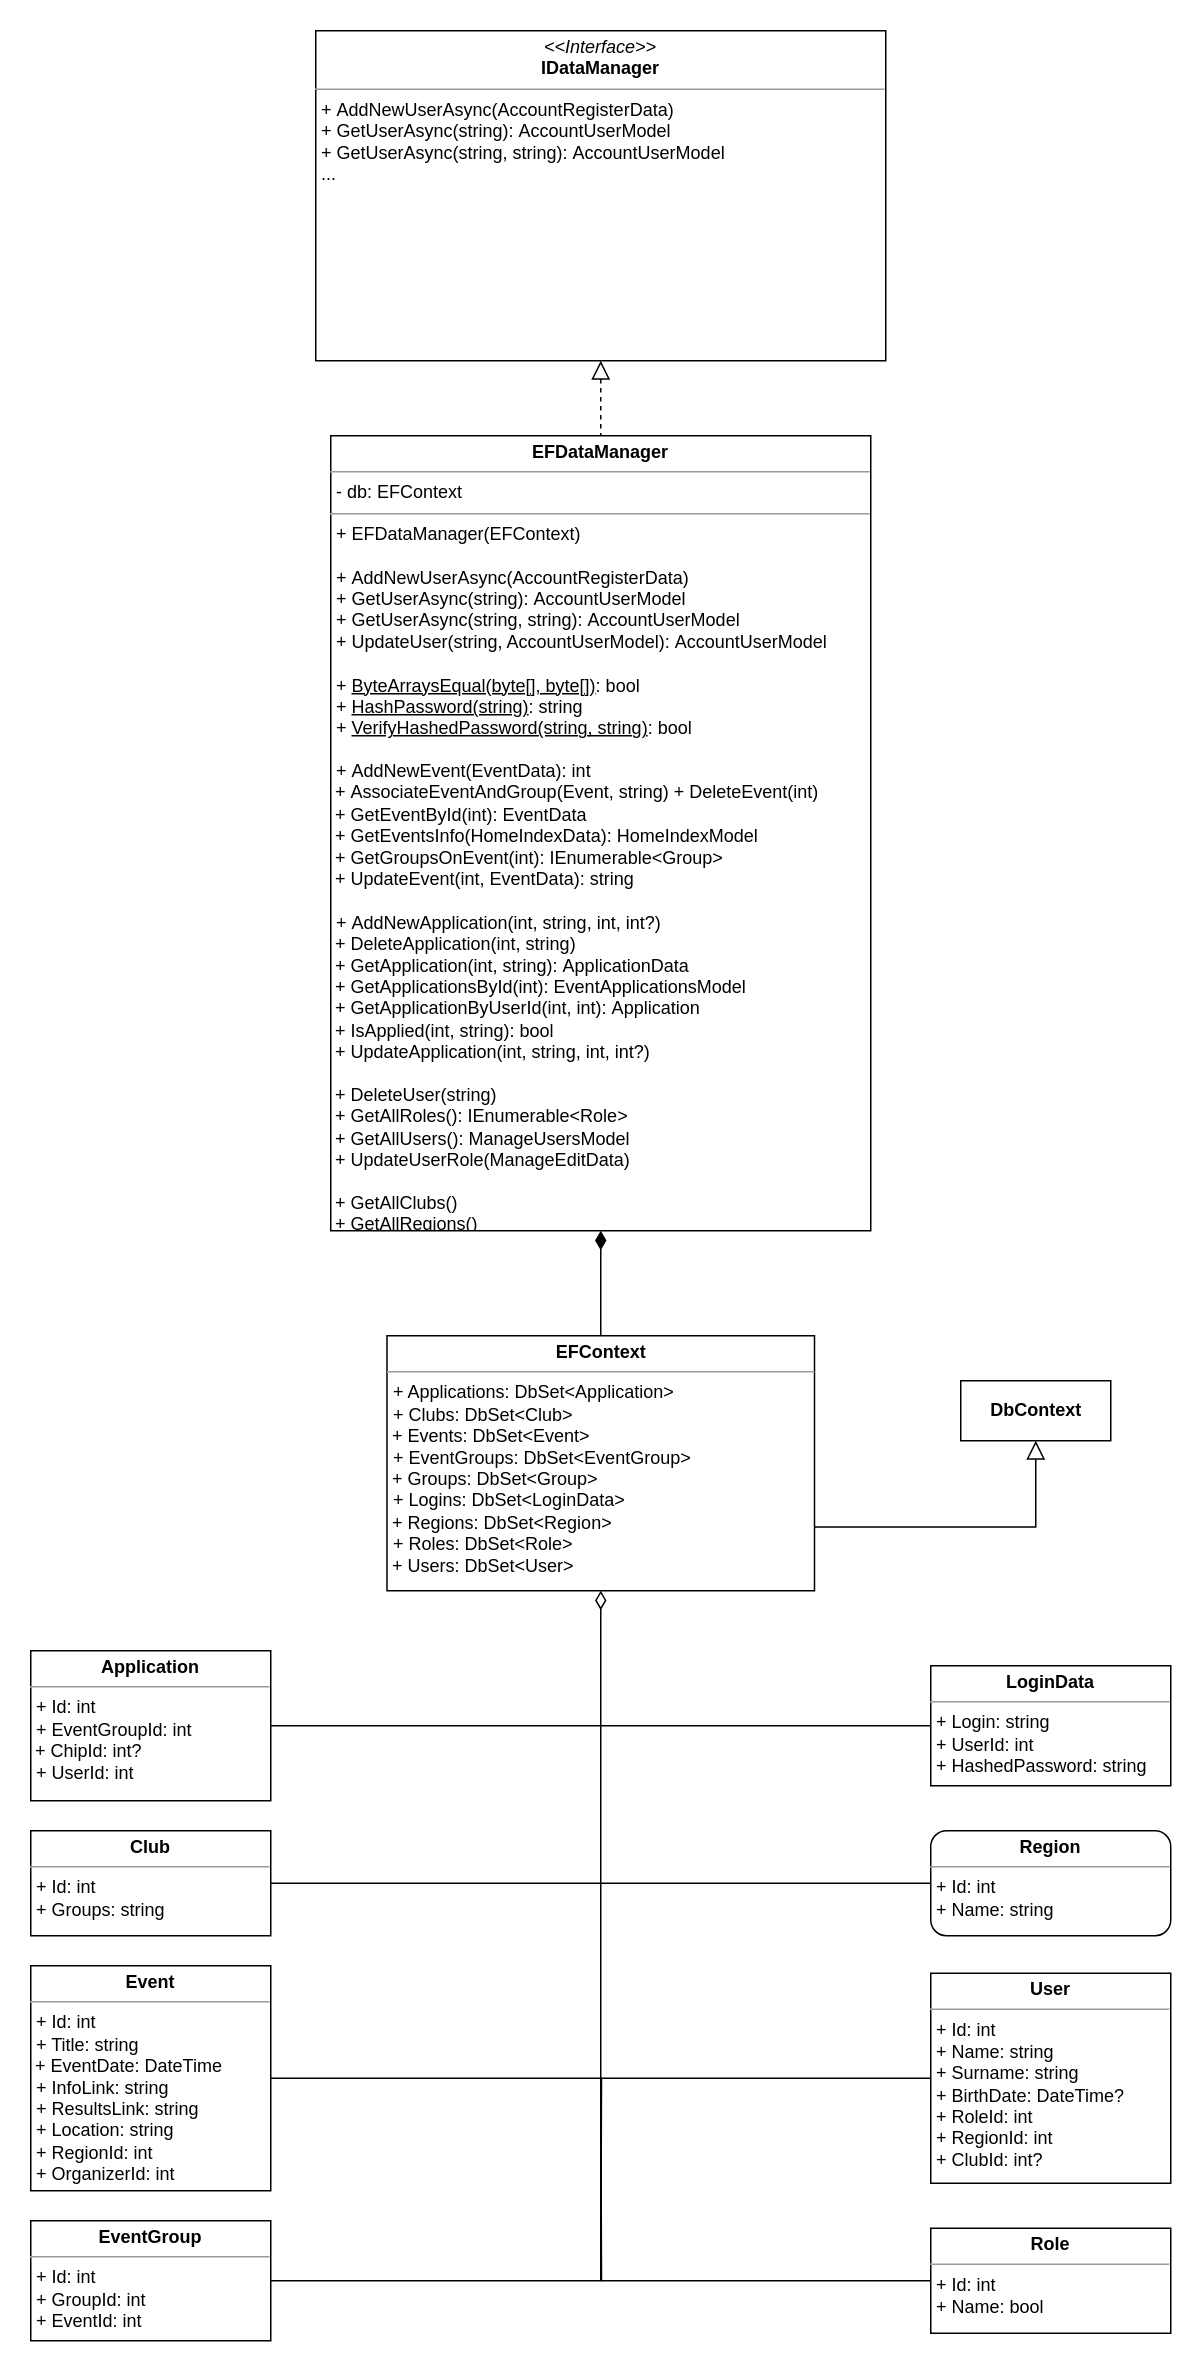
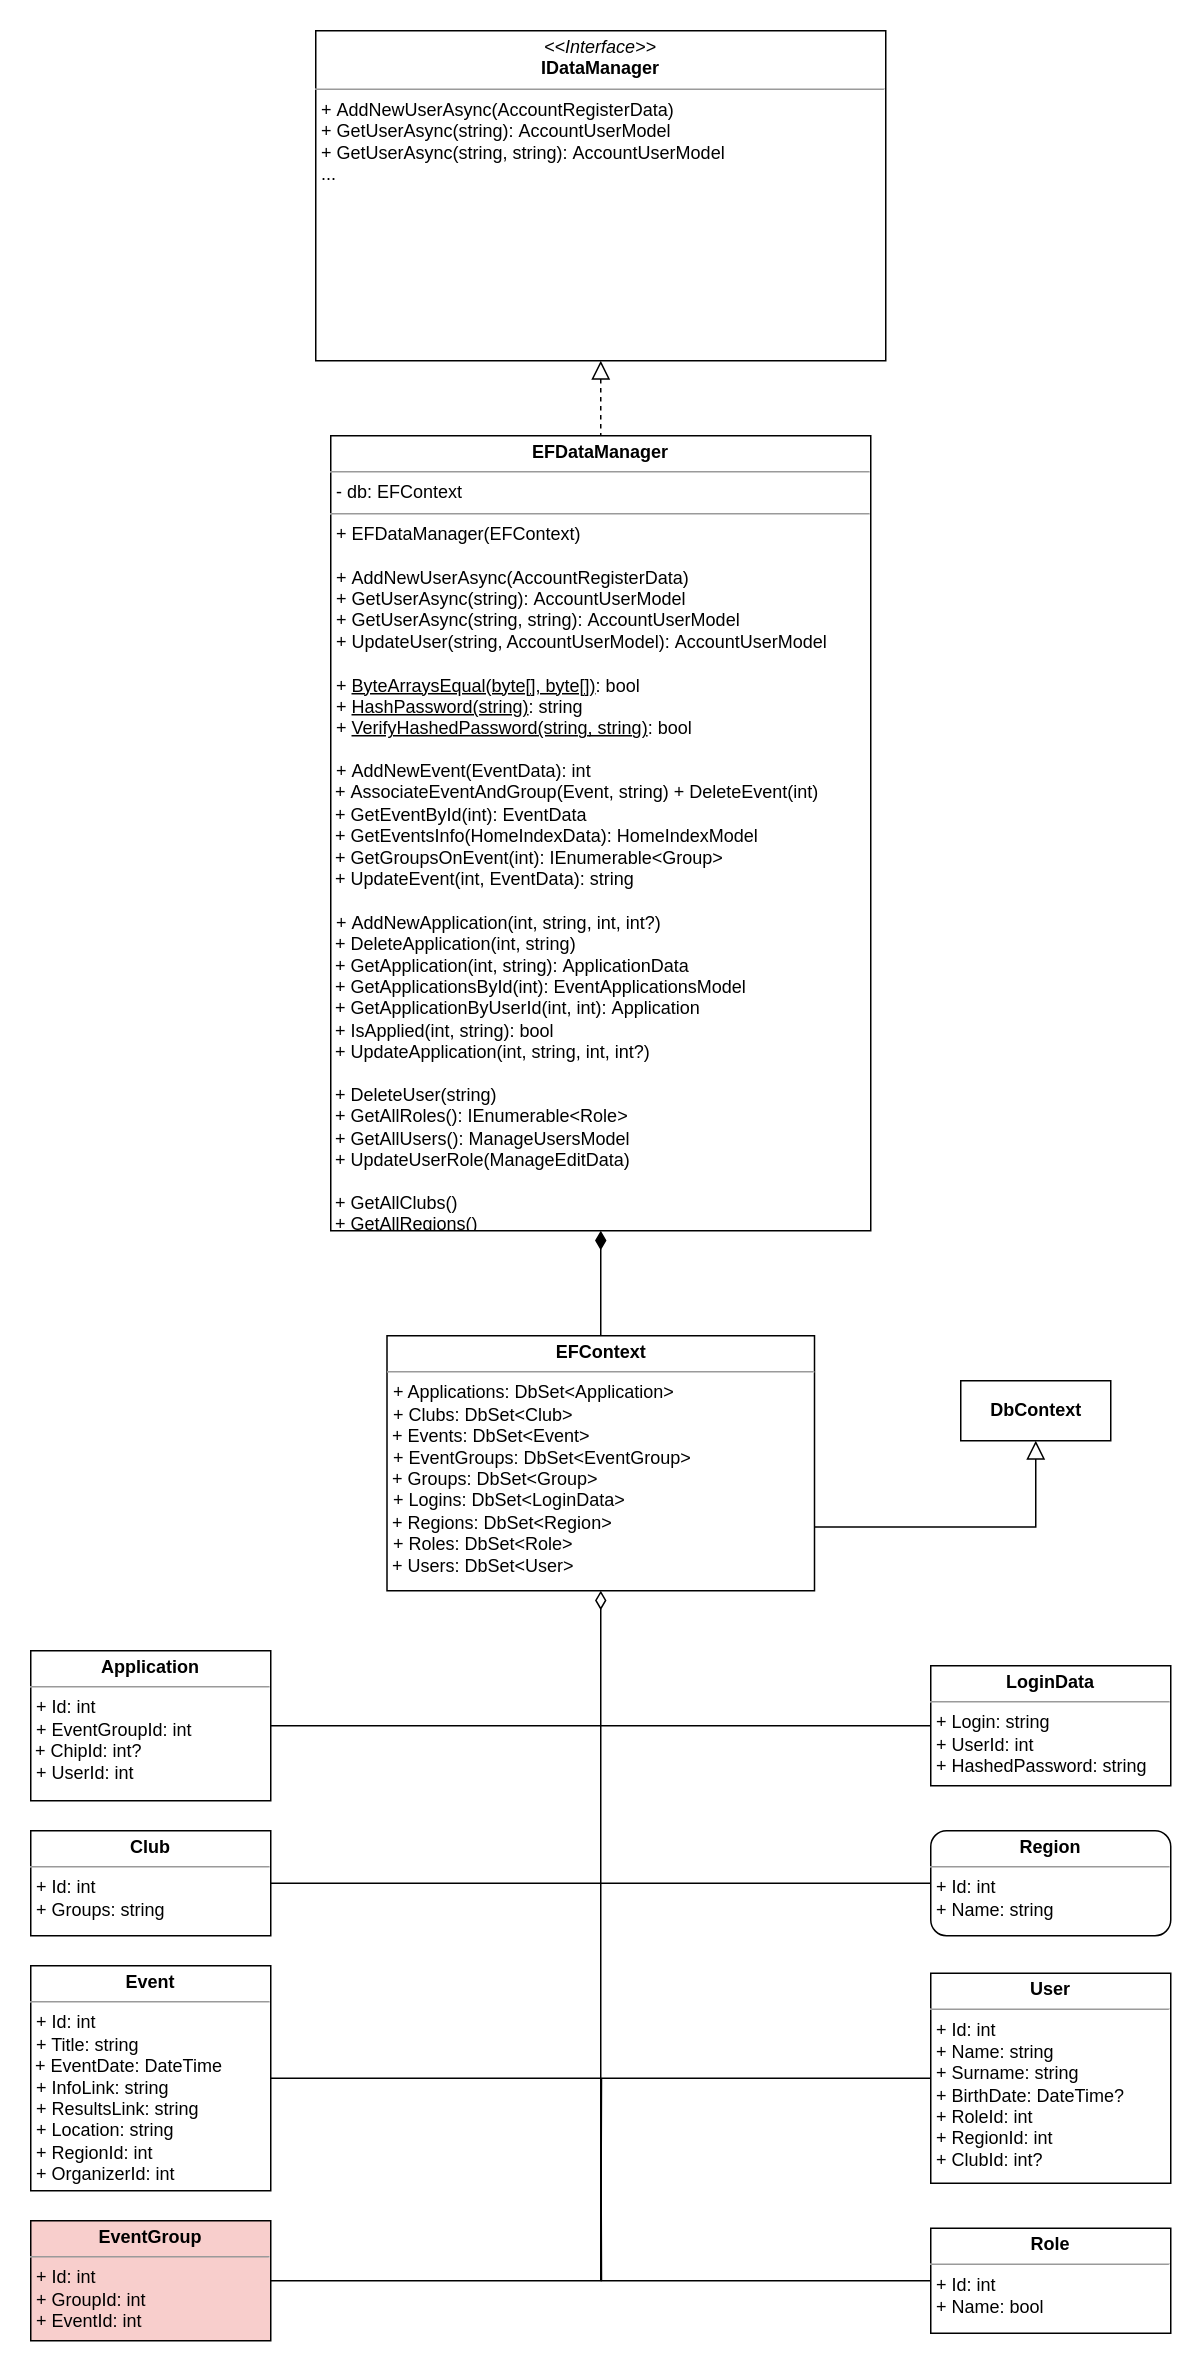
node "EventGroup + Id: int + GroupId: int + EventId: int": fillcolor #ffffff -> #f8cecc
